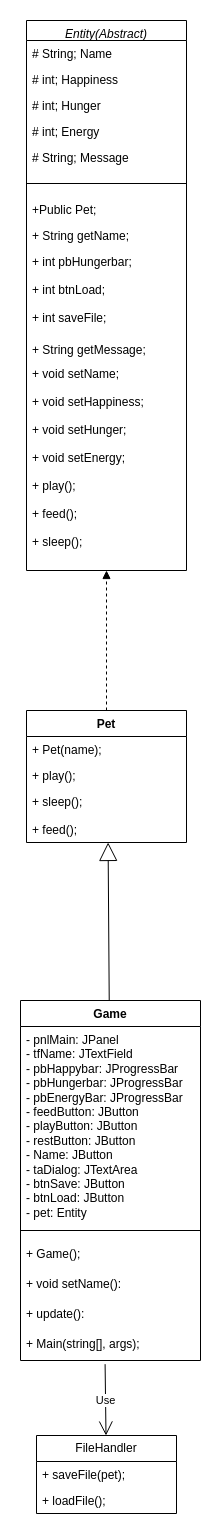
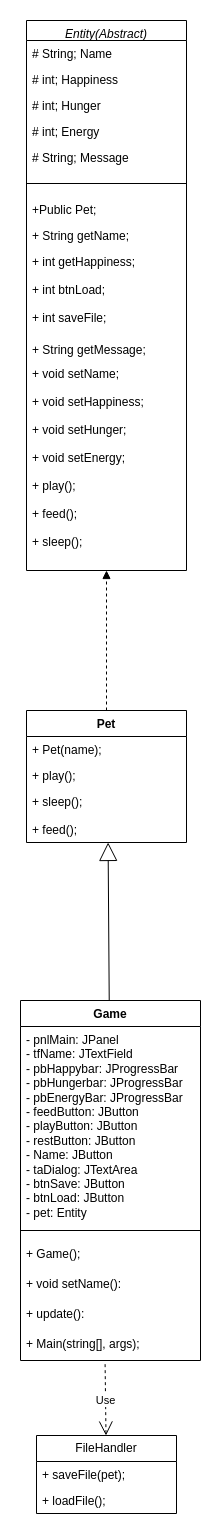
node "+ int pbHungerbar;": label "+ int pbHungerbar;" -> "+ int getHappiness;"
edge "+ Main(string[], args);" -> "FileHandler": style solid -> dashed
